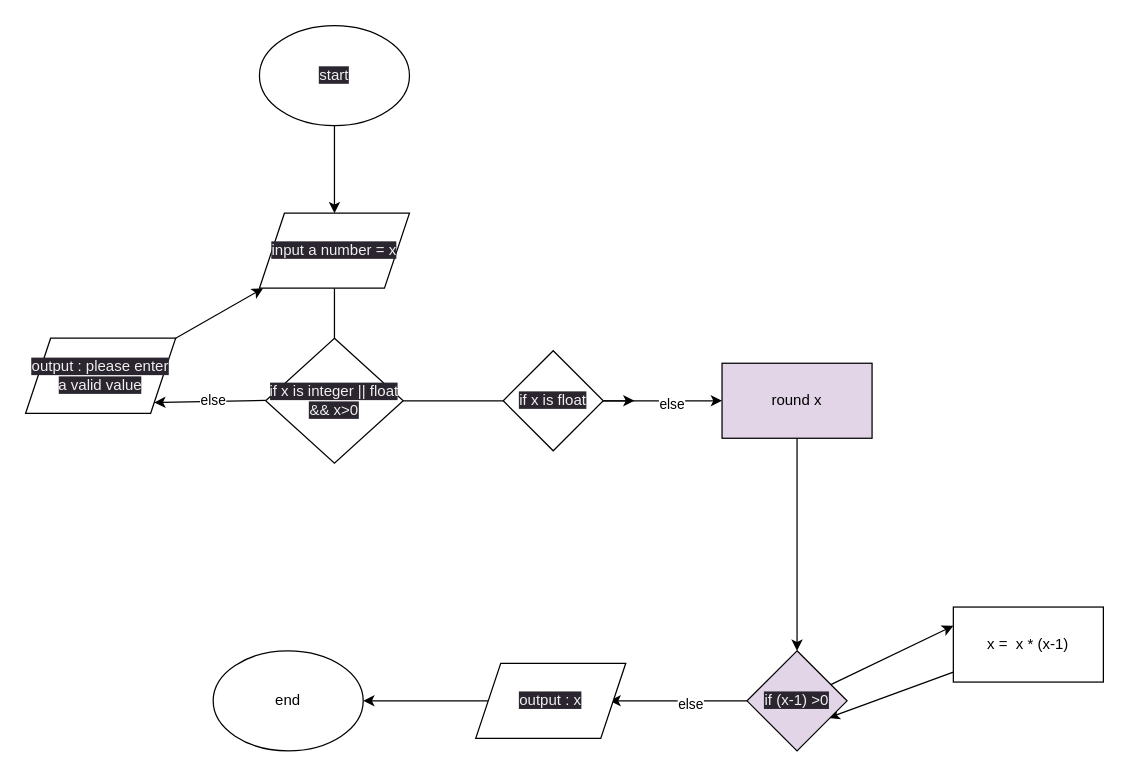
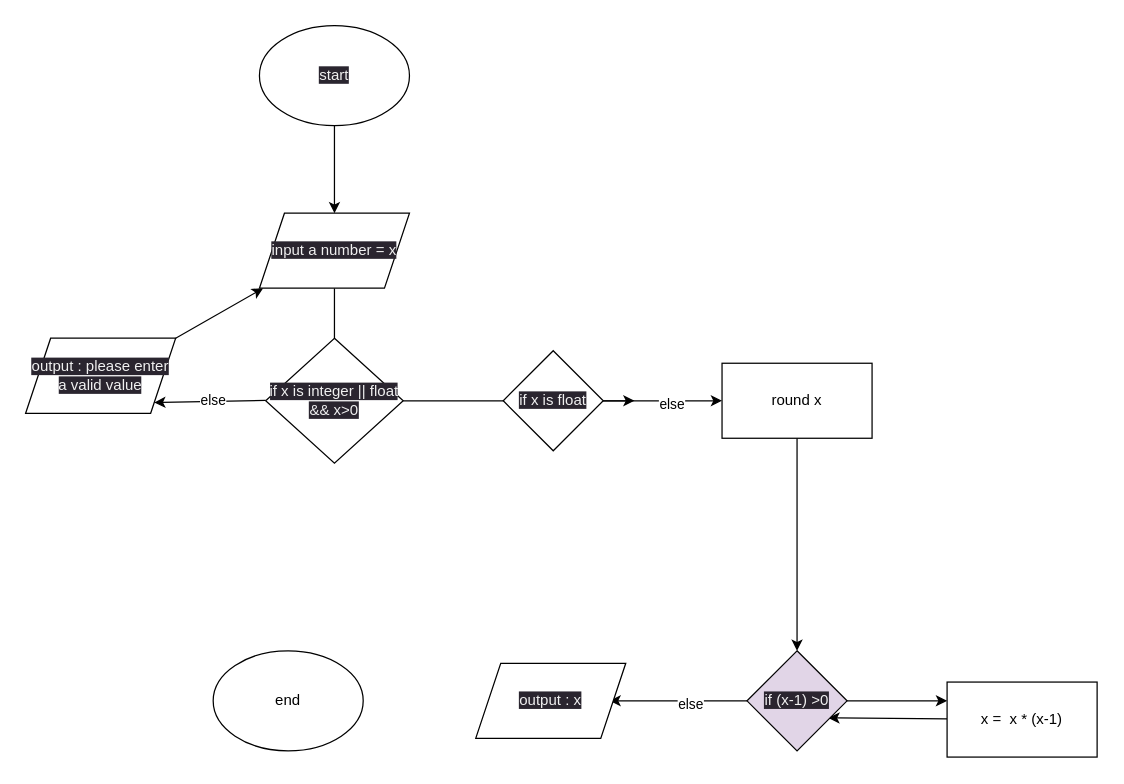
node "round x": fillcolor #e1d5e7 -> #ffffff
node "x = x * (x-1)": moved (1028, 644) -> (1022, 719)
edge "output : x" -> "end": removed
